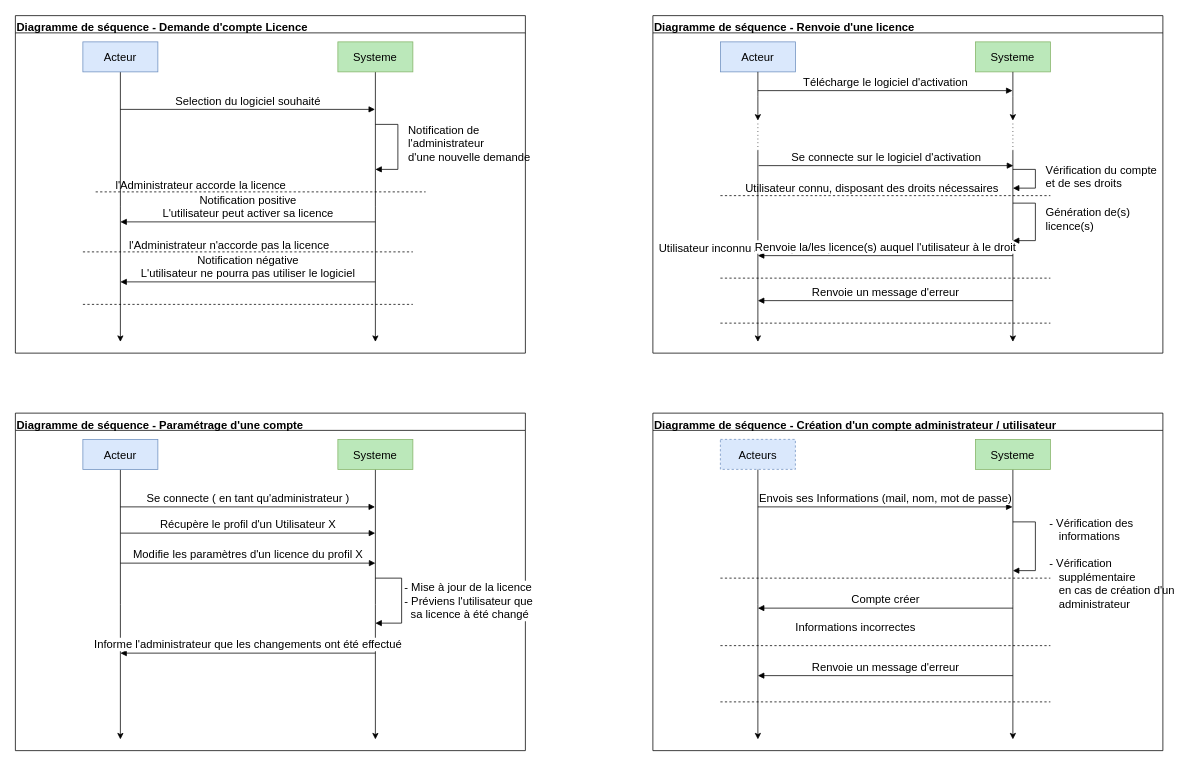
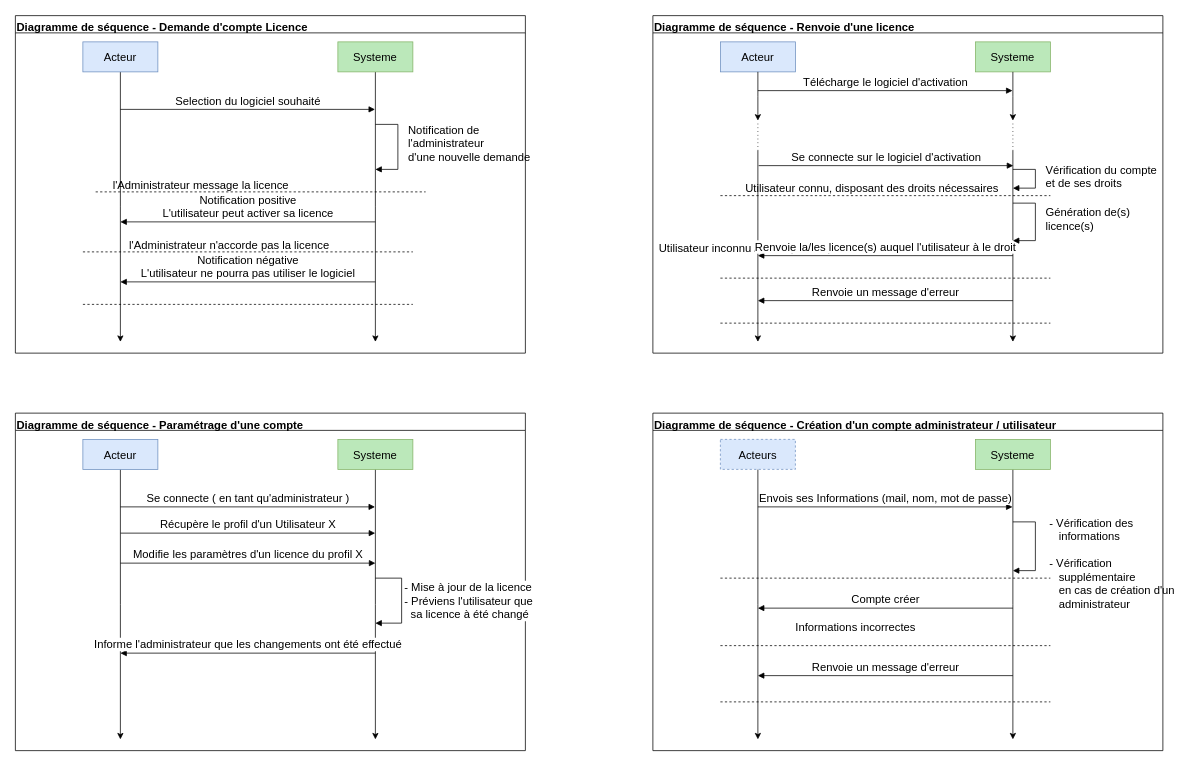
node "l'Administrateur accorde la licence": label "l'Administrateur accorde la licence" -> "l'Administrateur message la licence"
